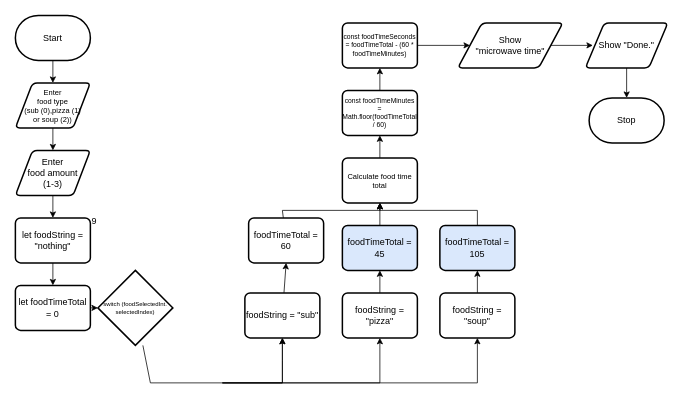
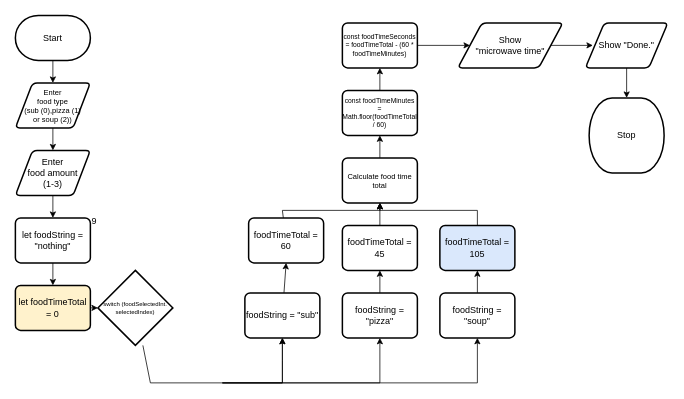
node "Stop": size 75x45 -> 75x75
node "foodTimeTotal = 45": fillcolor #dae8fc -> #ffffff
node "let foodTimeTotal = 0": fillcolor #ffffff -> #fff2cc
